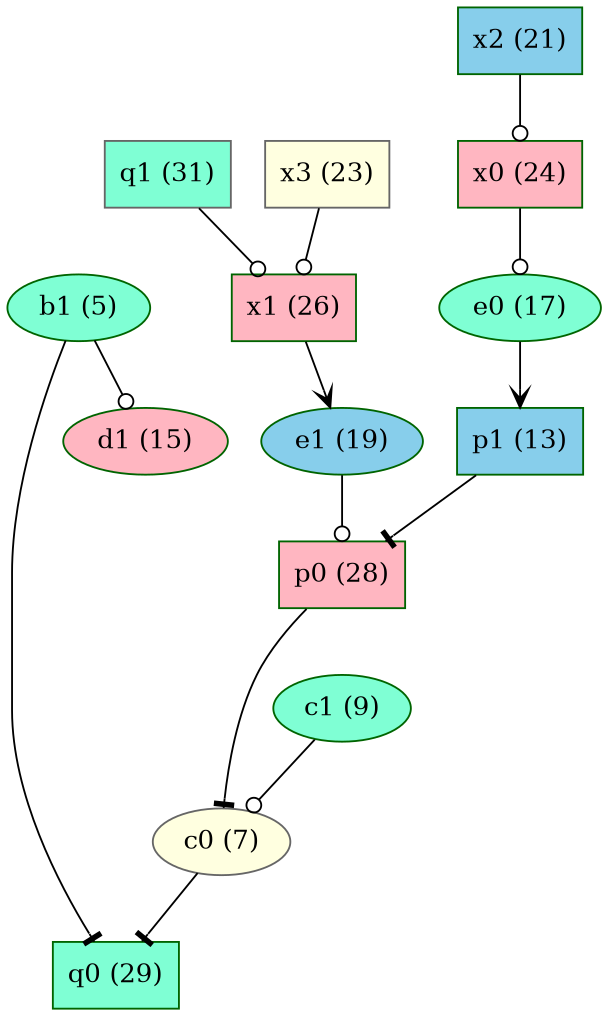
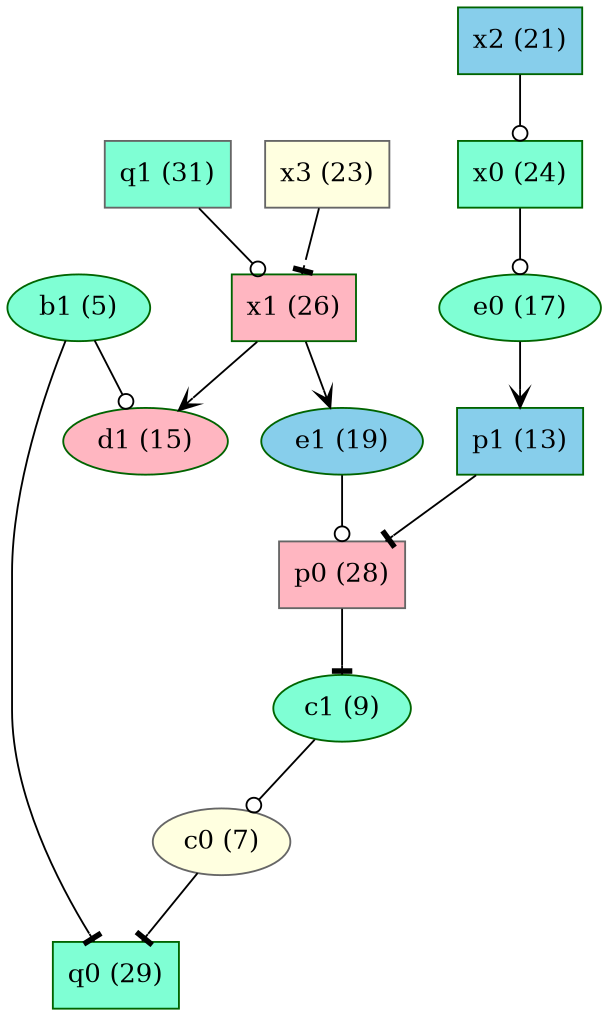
node "x0 (24)": fillcolor lightpink -> aquamarine
edge "x3 (23)" -> "x1 (26)": arrowhead odot -> tee
edge "x1 (26)" -> "d1 (15)": added
node "p0 (28)": color darkgreen -> gray40
edge "p0 (28)" -> "c0 (7)": now "p0 (28)" -> "c1 (9)"
